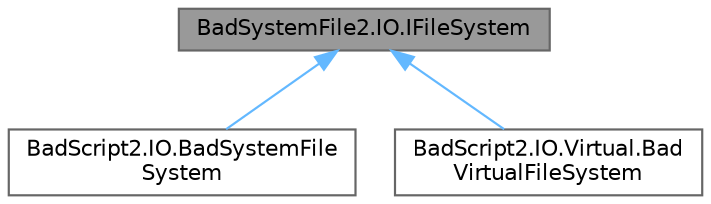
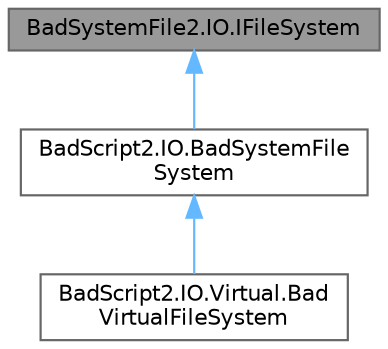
edge "BadScript2.IO.Virtual.Bad VirtualFileSystem" -> "BadSystemFile2.IO.IFileSystem": now "BadScript2.IO.Virtual.Bad VirtualFileSystem" -> "BadScript2.IO.BadSystemFile System"
